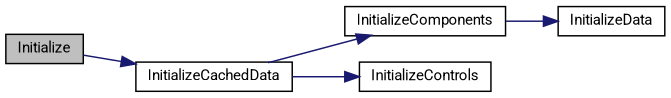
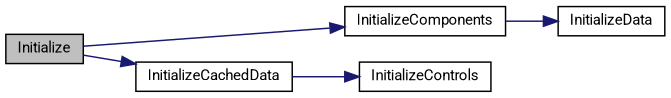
edge "InitializeCachedData" -> "InitializeComponents": now "Initialize" -> "InitializeComponents"
